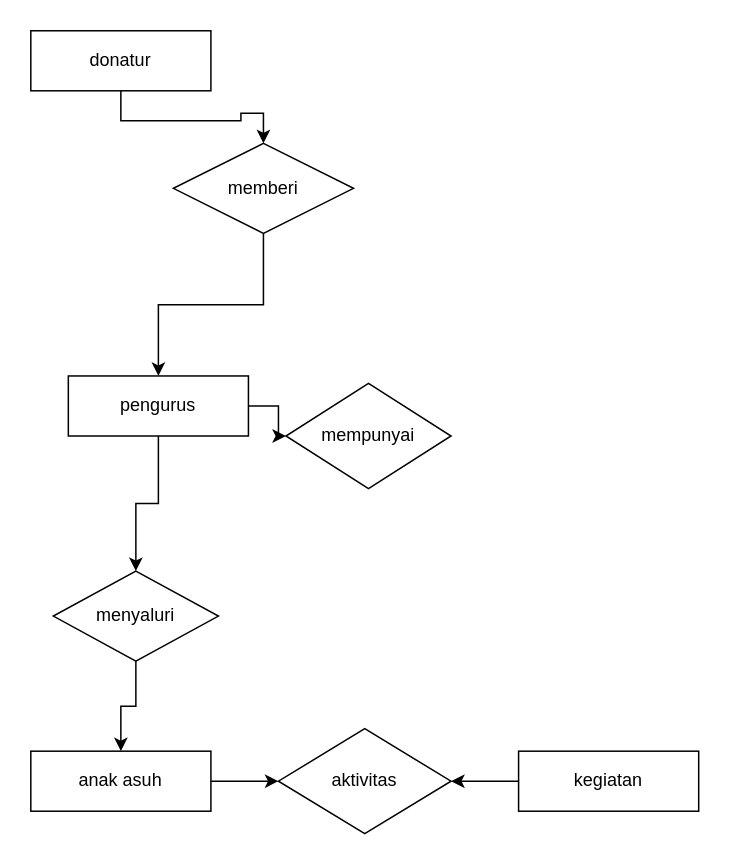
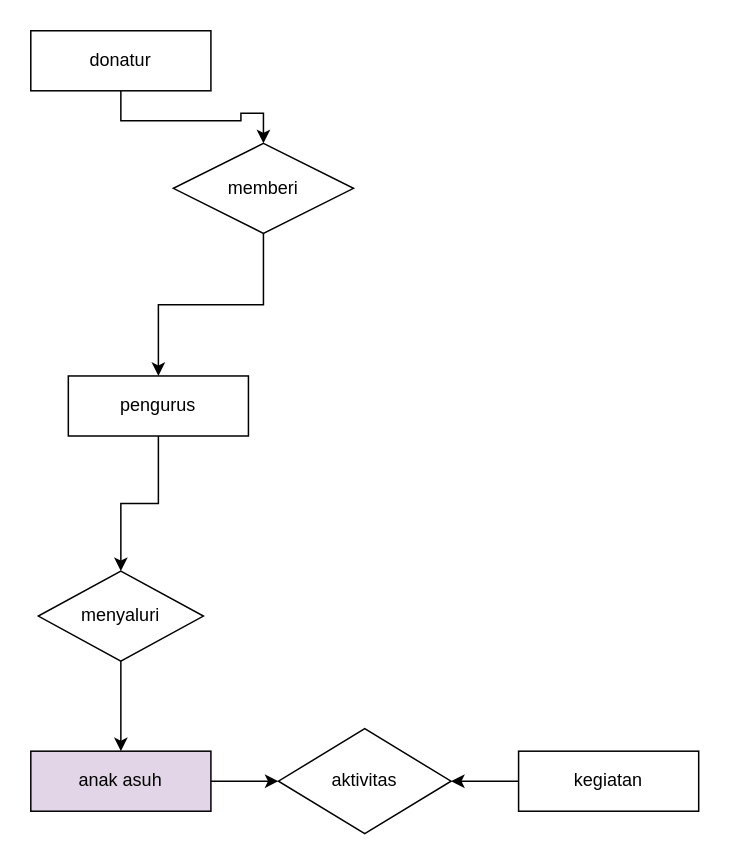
edge "pengurus" -> "mempunyai": removed
node "mempunyai": removed
node "menyaluri": moved (136, 616) -> (121, 616)
node "anak asuh": fillcolor #ffffff -> #e1d5e7
